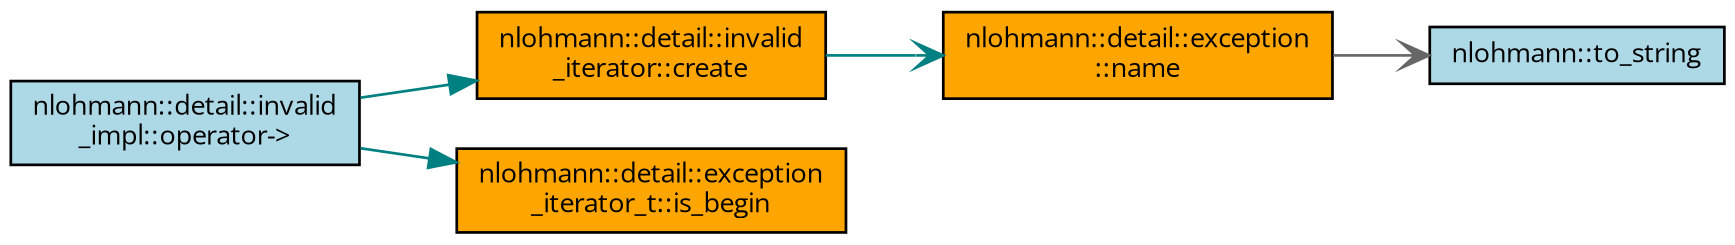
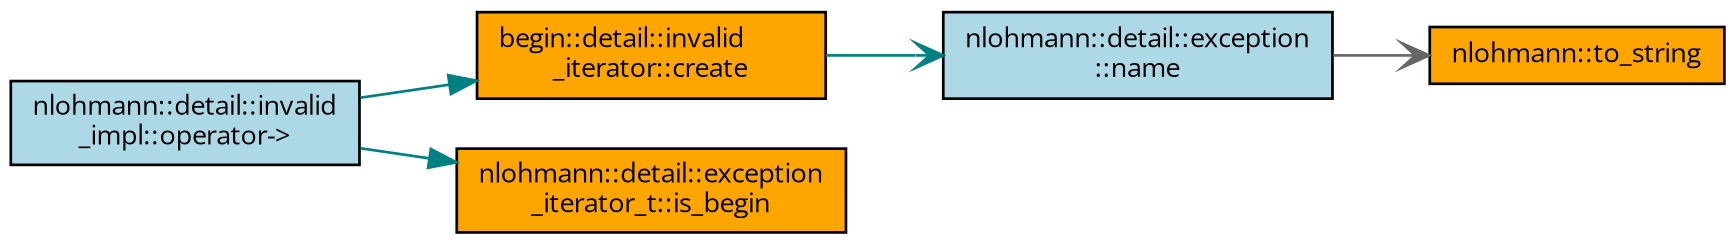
node "nlohmann::detail::invalid _iterator::create": label "nlohmann::detail::invalid _iterator::create" -> "begin::detail::invalid _iterator::create"
node "nlohmann::detail::exception ::name": fillcolor orange -> lightblue
node "nlohmann::to_string": fillcolor lightblue -> orange
